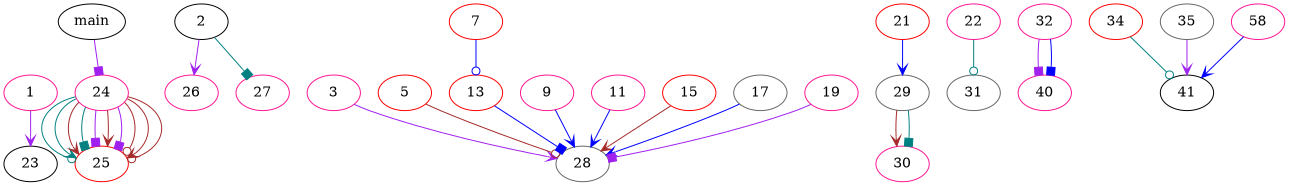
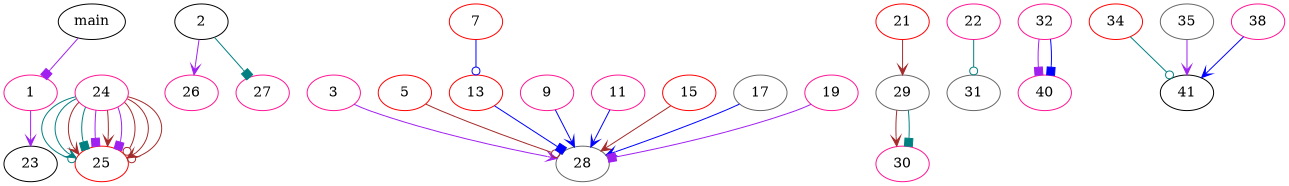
node "58": label "58" -> "38"
edge "main" -> "24": now "main" -> "1"
edge "21" -> "29": color blue -> brown
